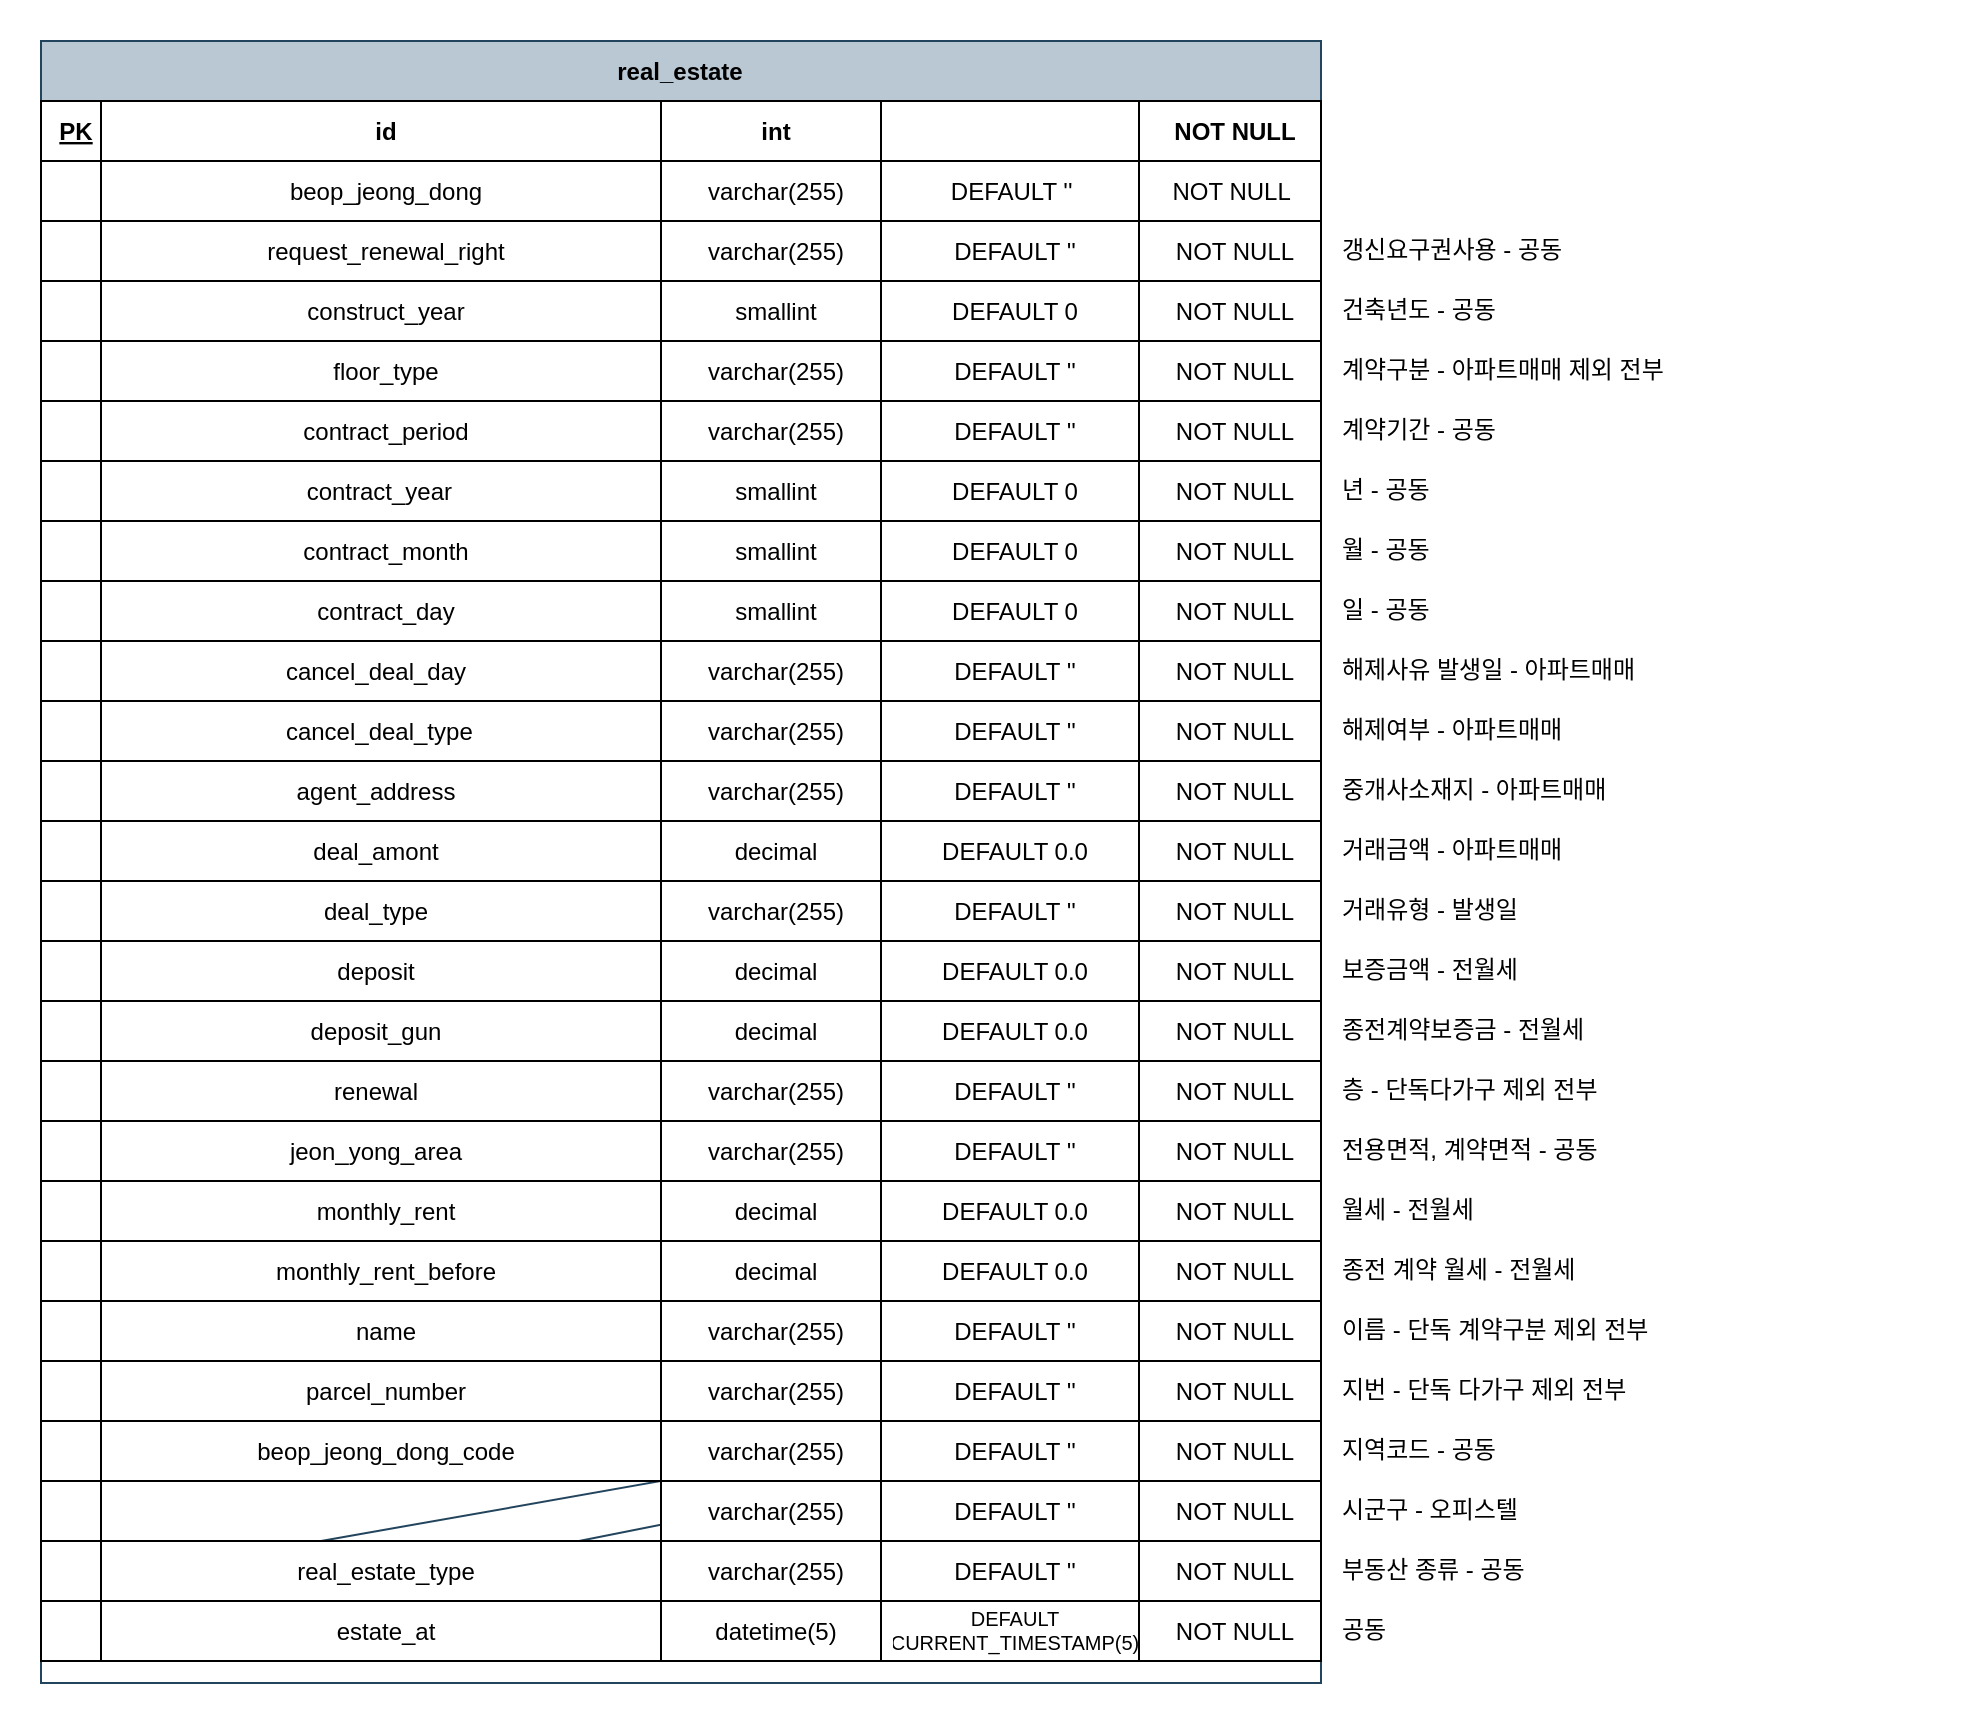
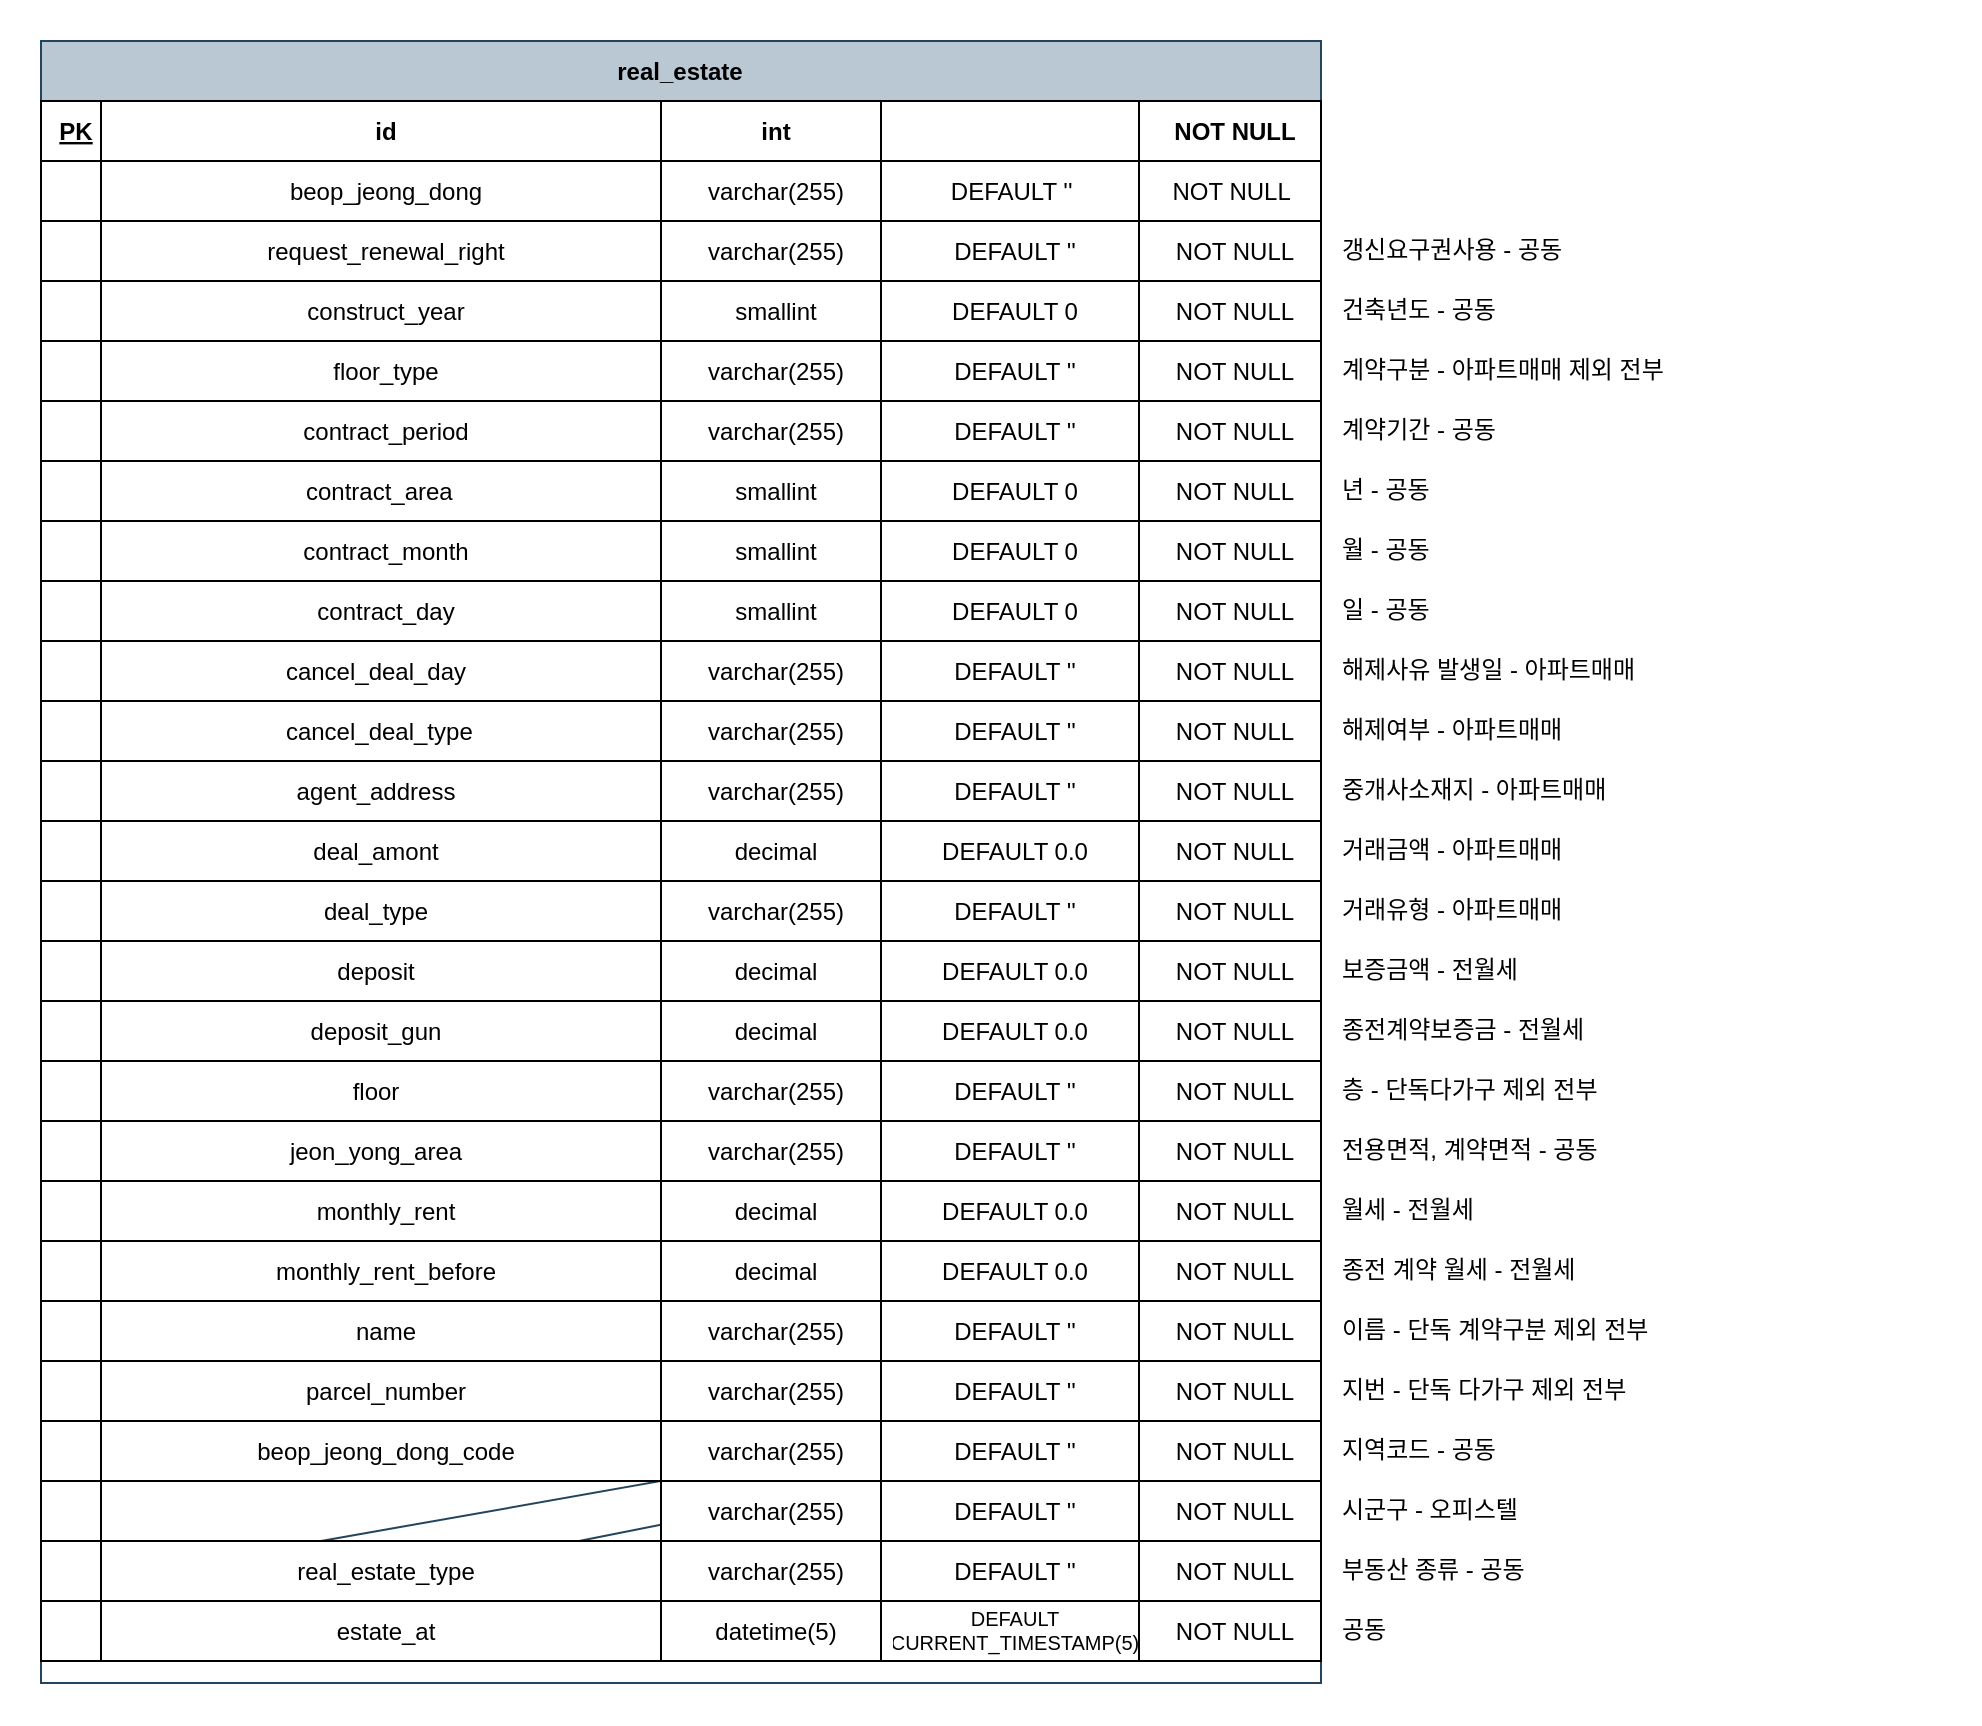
node "contract_year": label "contract_year" -> "contract_area"
node "거래유형 - 발생일": label "거래유형 - 발생일" -> "거래유형 - 아파트매매"
node "renewal": label "renewal" -> "floor"
